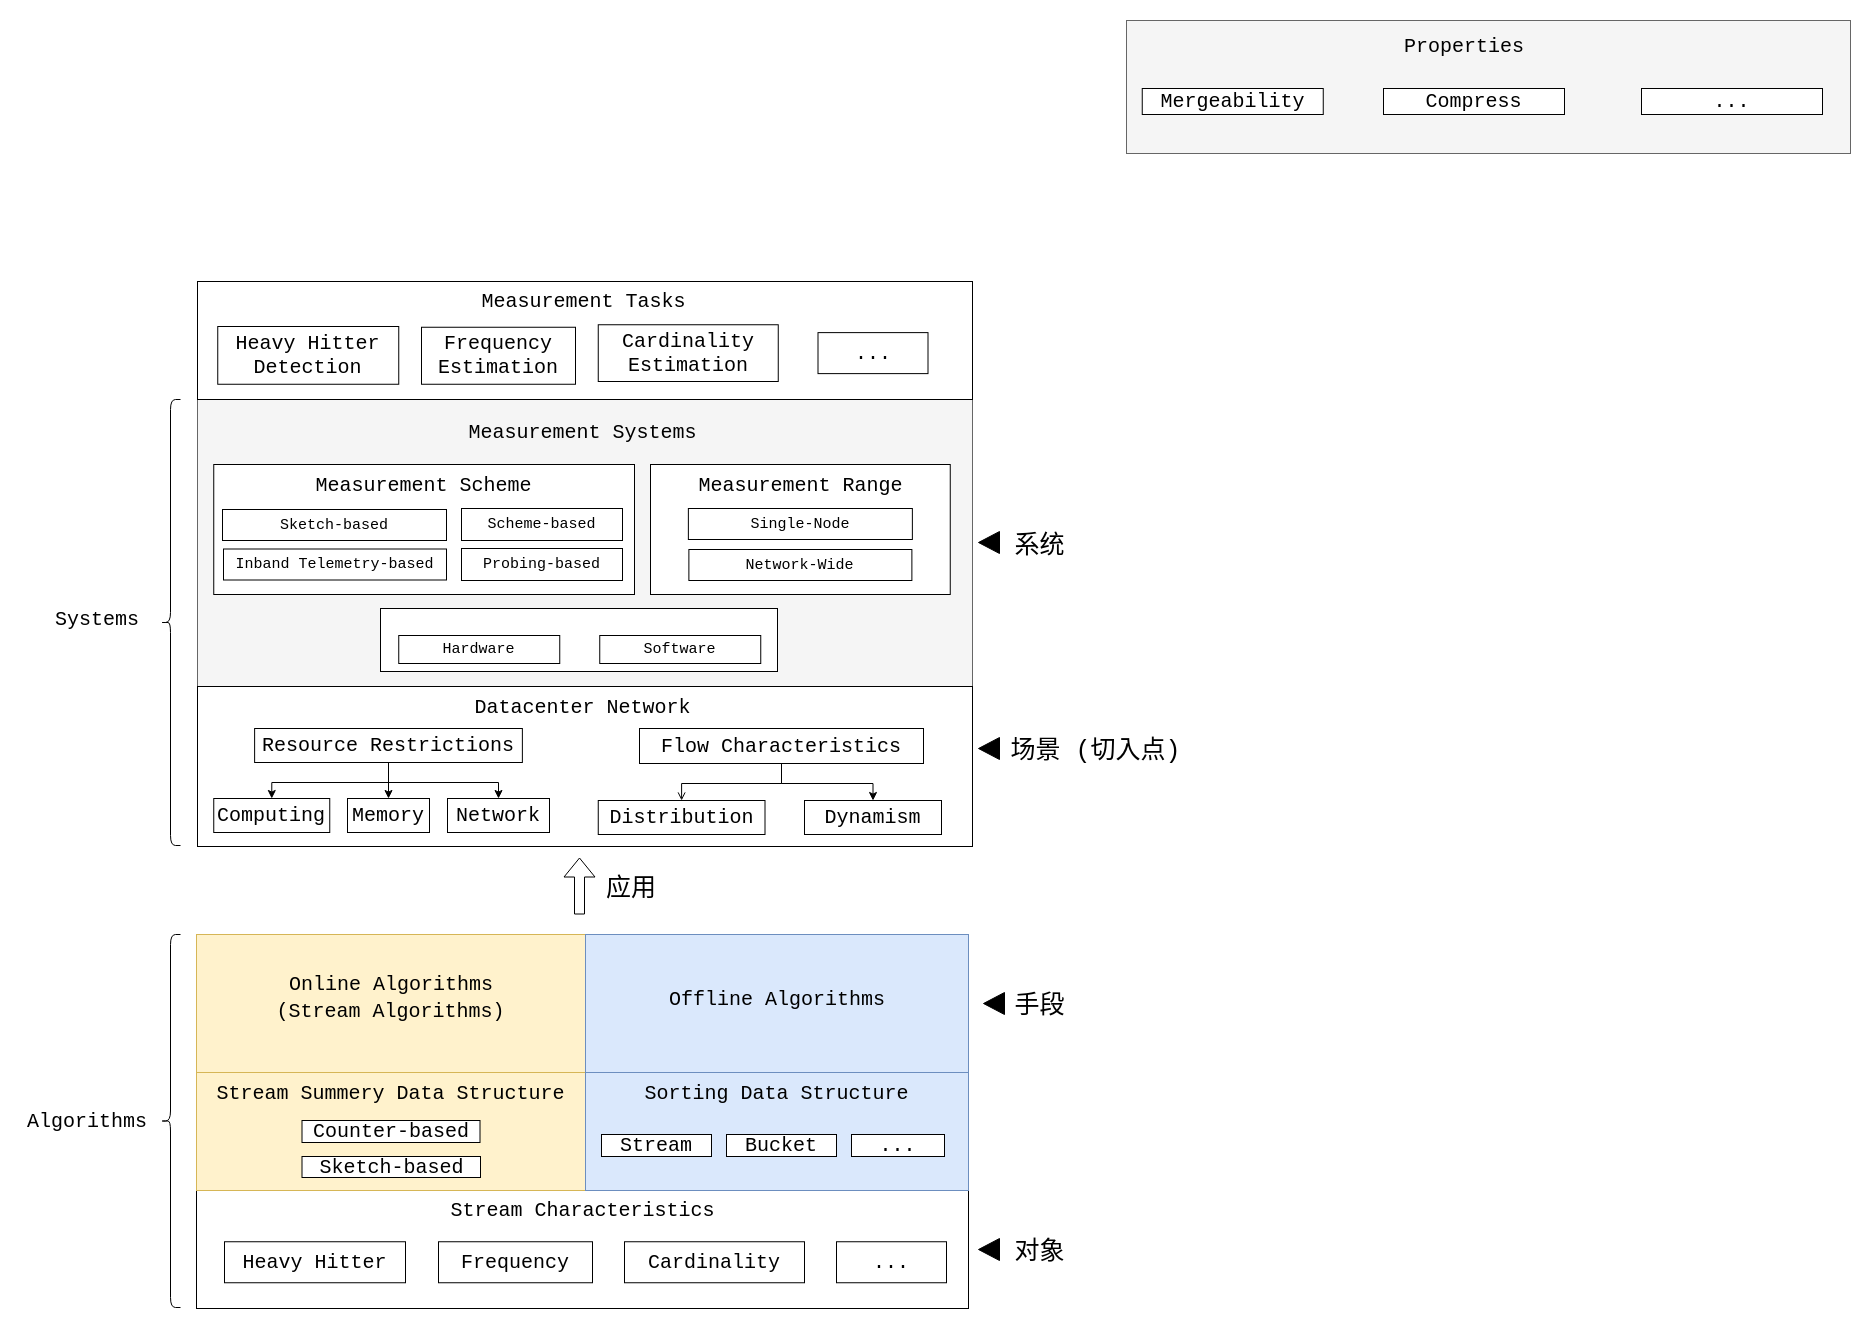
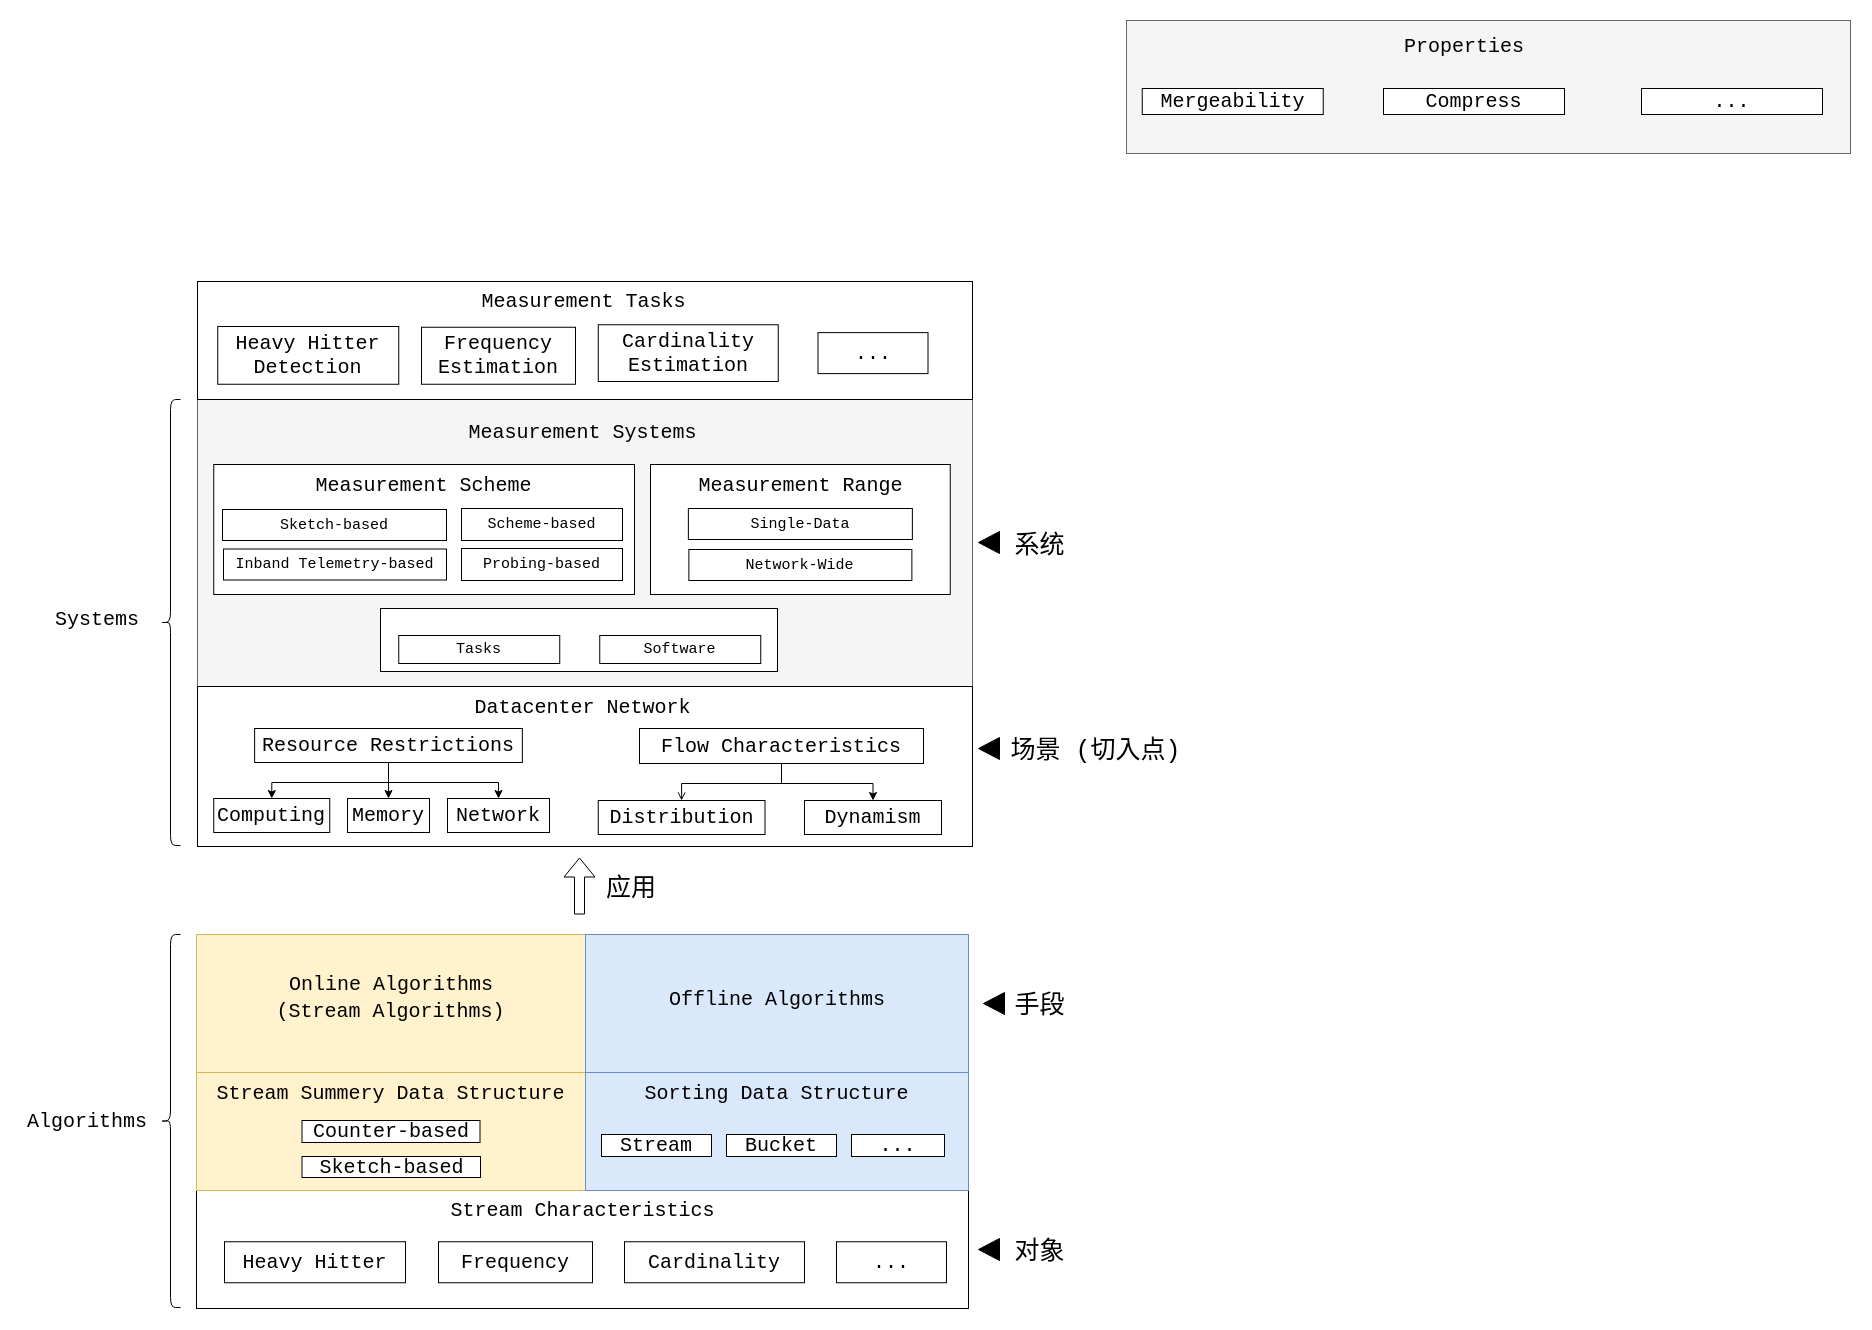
node "Single-Node": label "Single-Node" -> "Single-Data"
node "Hardware": label "Hardware" -> "Tasks"
